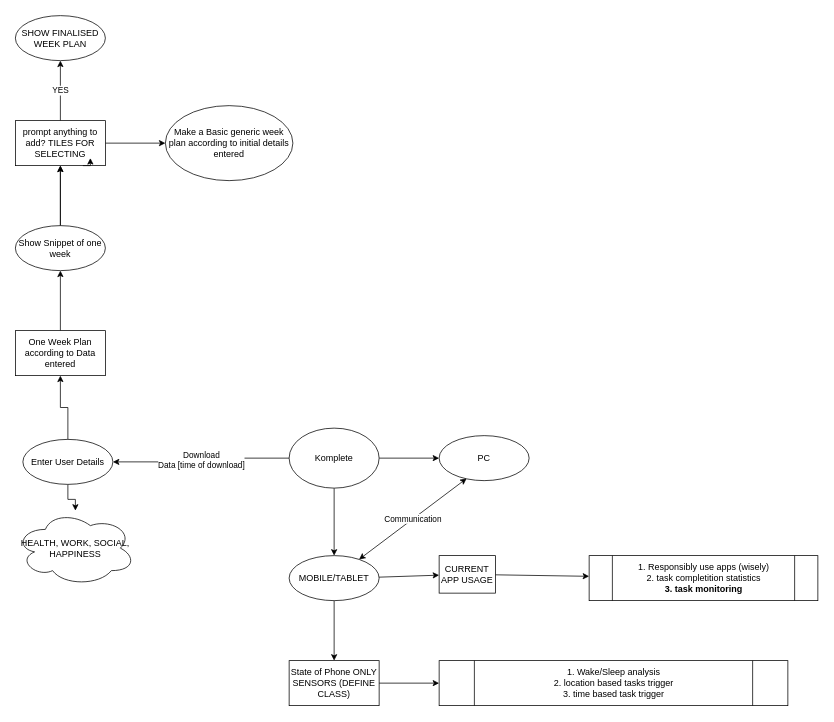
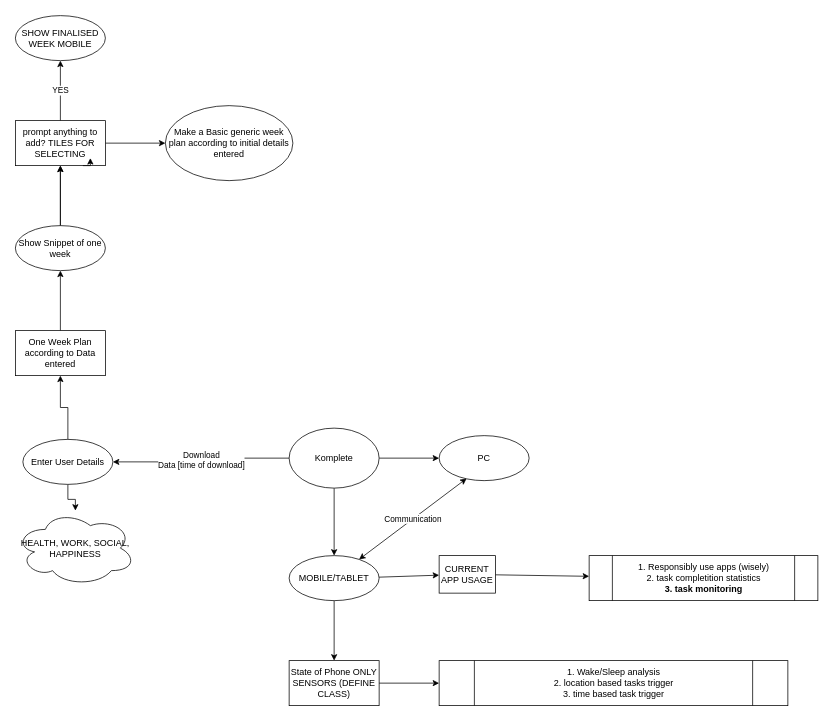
node "SHOW FINALISED WEEK PLAN": label "SHOW FINALISED WEEK PLAN" -> "SHOW FINALISED WEEK MOBILE"
